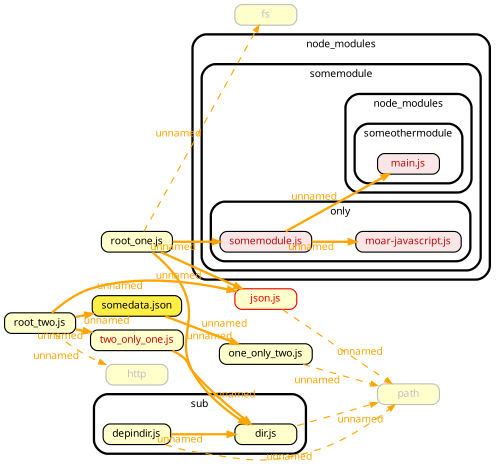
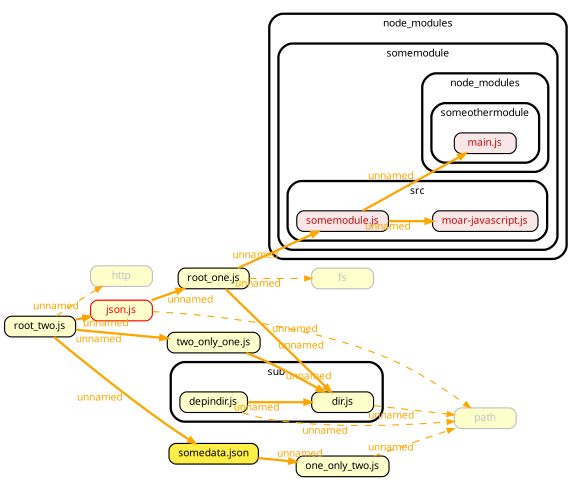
cluster "only": label "only" -> "src"
edge "root_one.js" -> "json.js": reversed
node "two_only_one.js": fontcolor #c40b0a -> black
